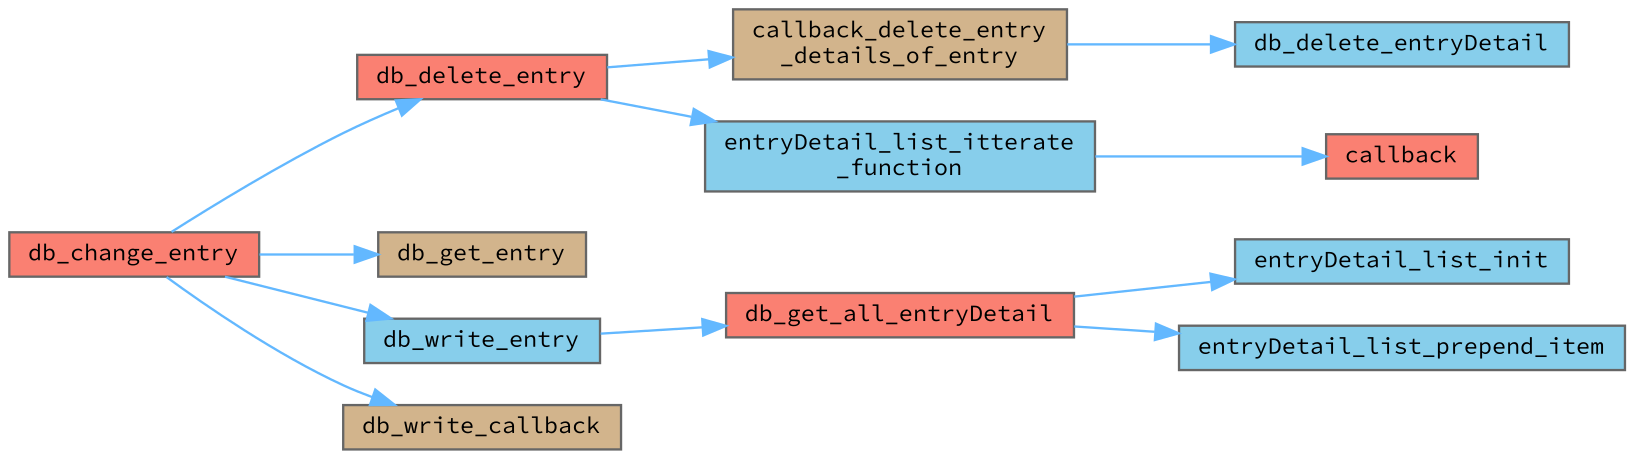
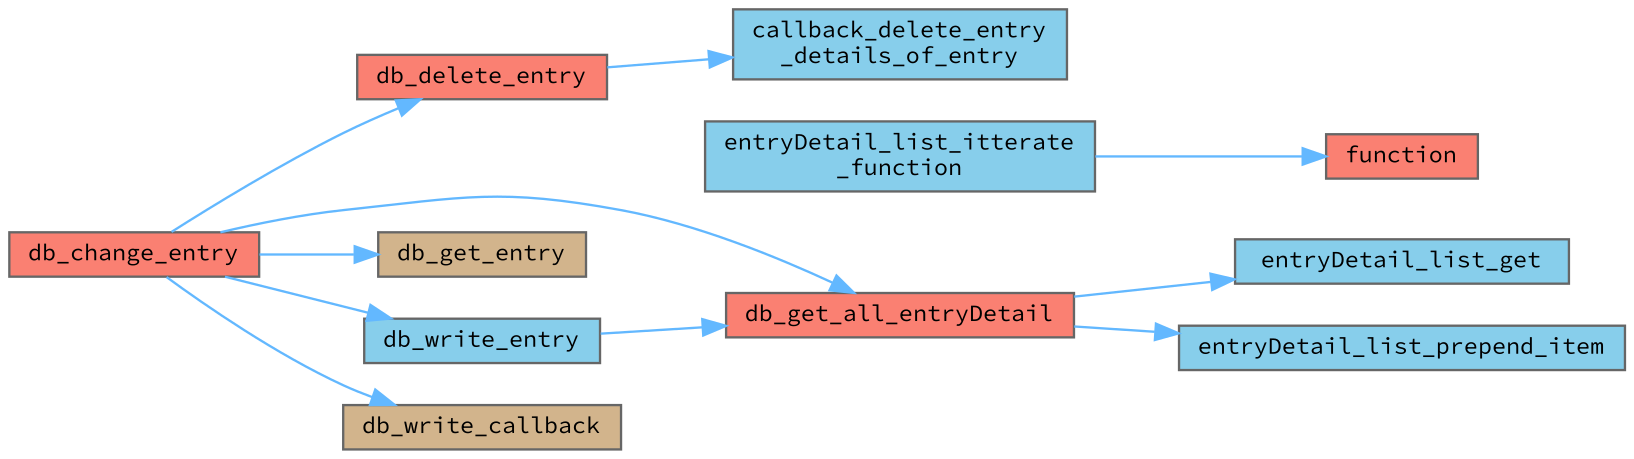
node "callback_delete_entry _details_of_entry": fillcolor tan -> skyblue
node "db_delete_entryDetail": removed
edge "db_delete_entry" -> "entryDetail_list_itterate _function": removed
node "callback": label "callback" -> "function"
edge "db_change_entry" -> "db_get_all_entryDetail": added
node "entryDetail_list_init": label "entryDetail_list_init" -> "entryDetail_list_get"
